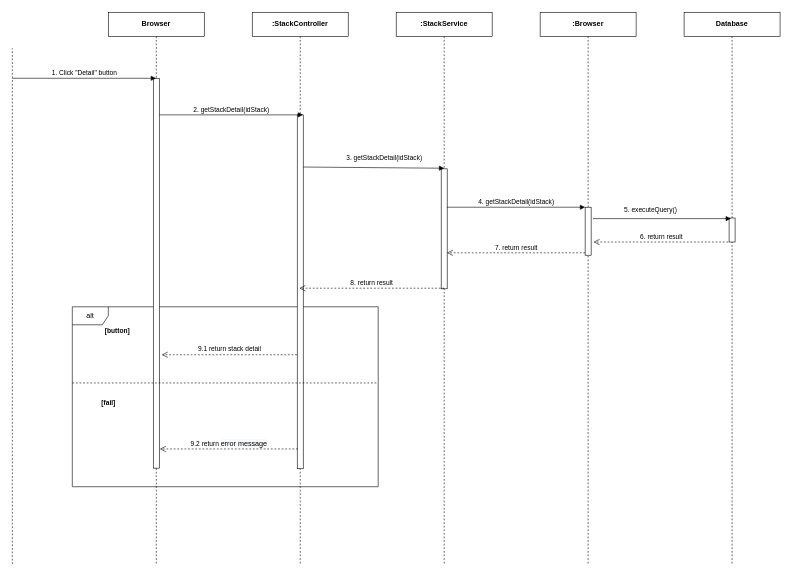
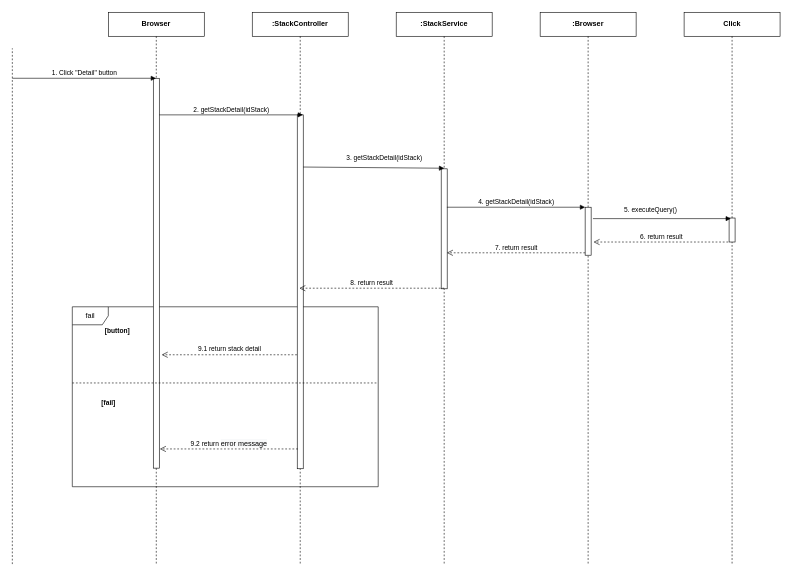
node "Database": label "Database" -> "Click"
node "alt": label "alt" -> "fail"
